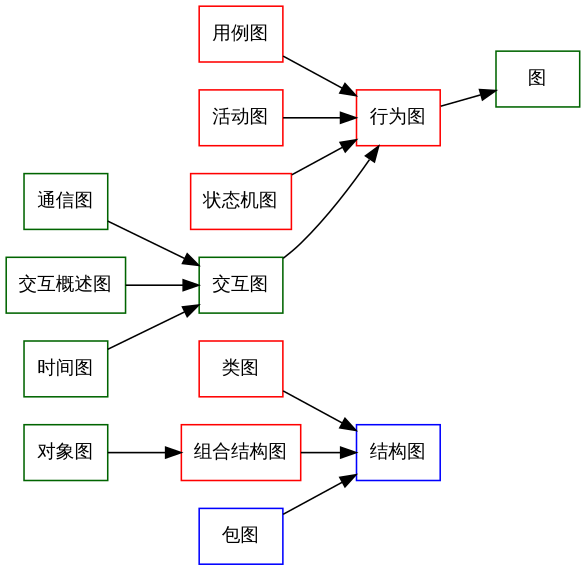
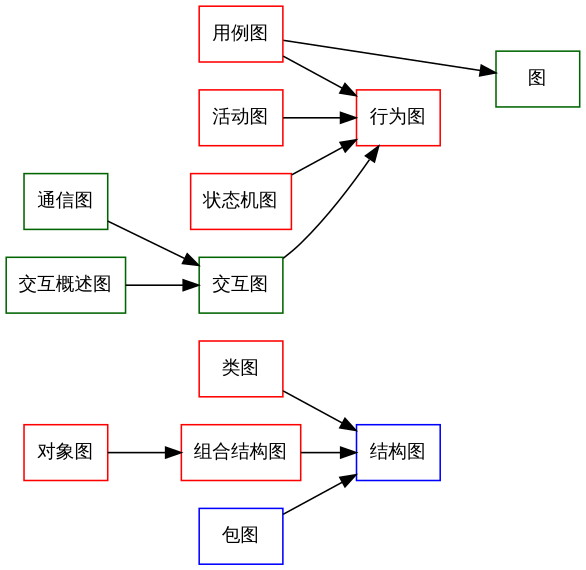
edge "行为图" -> "图": now "用例图" -> "图"
node "时间图": removed
node "对象图": color darkgreen -> red
